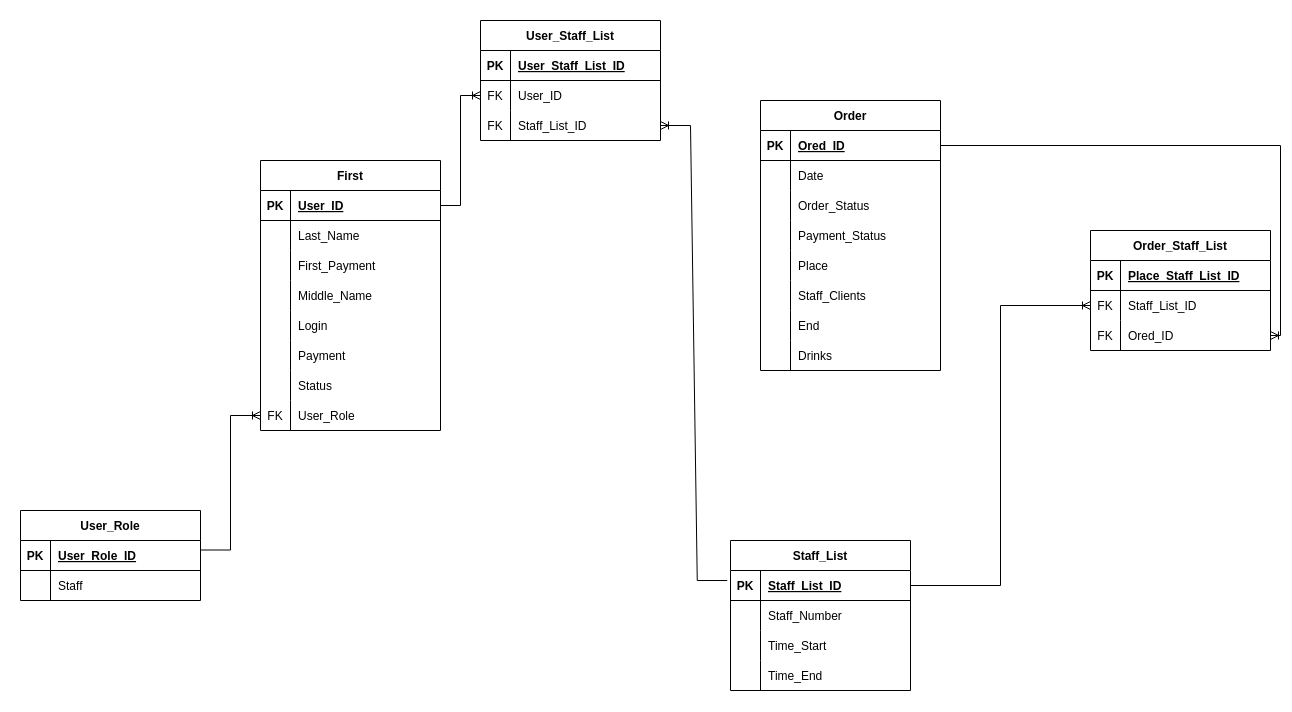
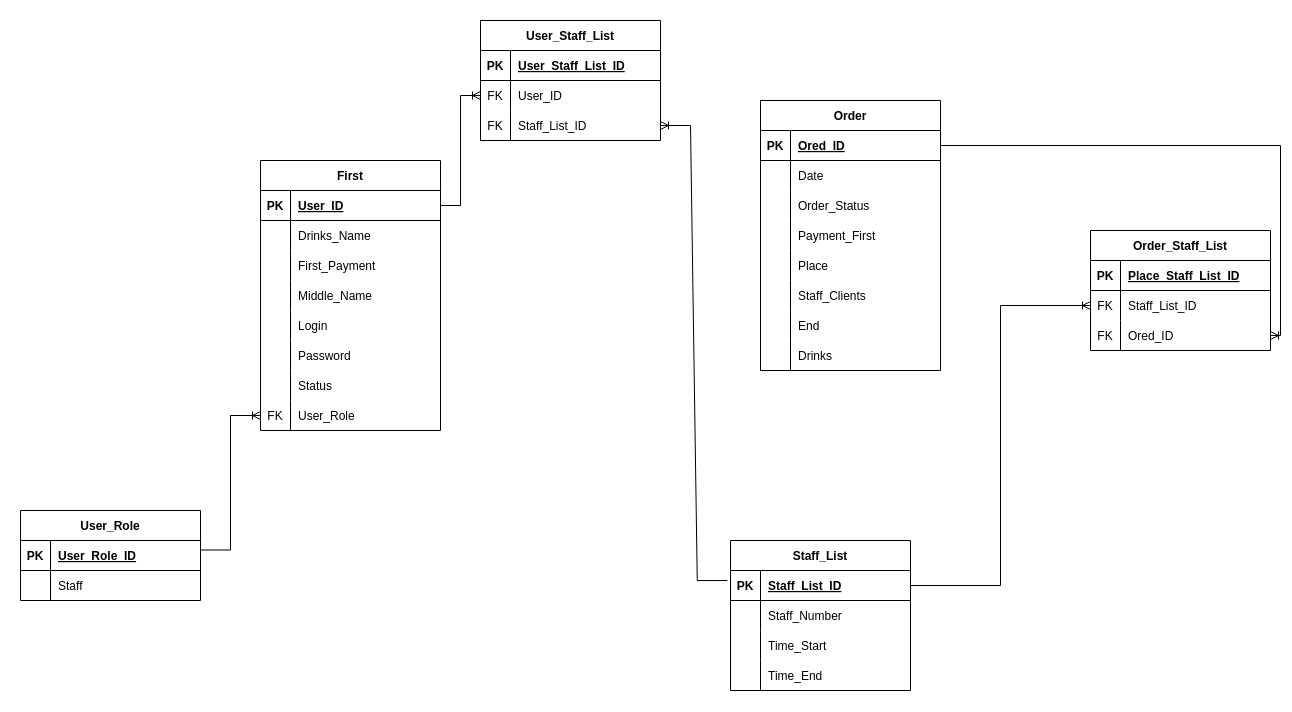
node "Last_Name": label "Last_Name" -> "Drinks_Name"
node "Payment_Status": label "Payment_Status" -> "Payment_First"
node "Payment": label "Payment" -> "Password"
